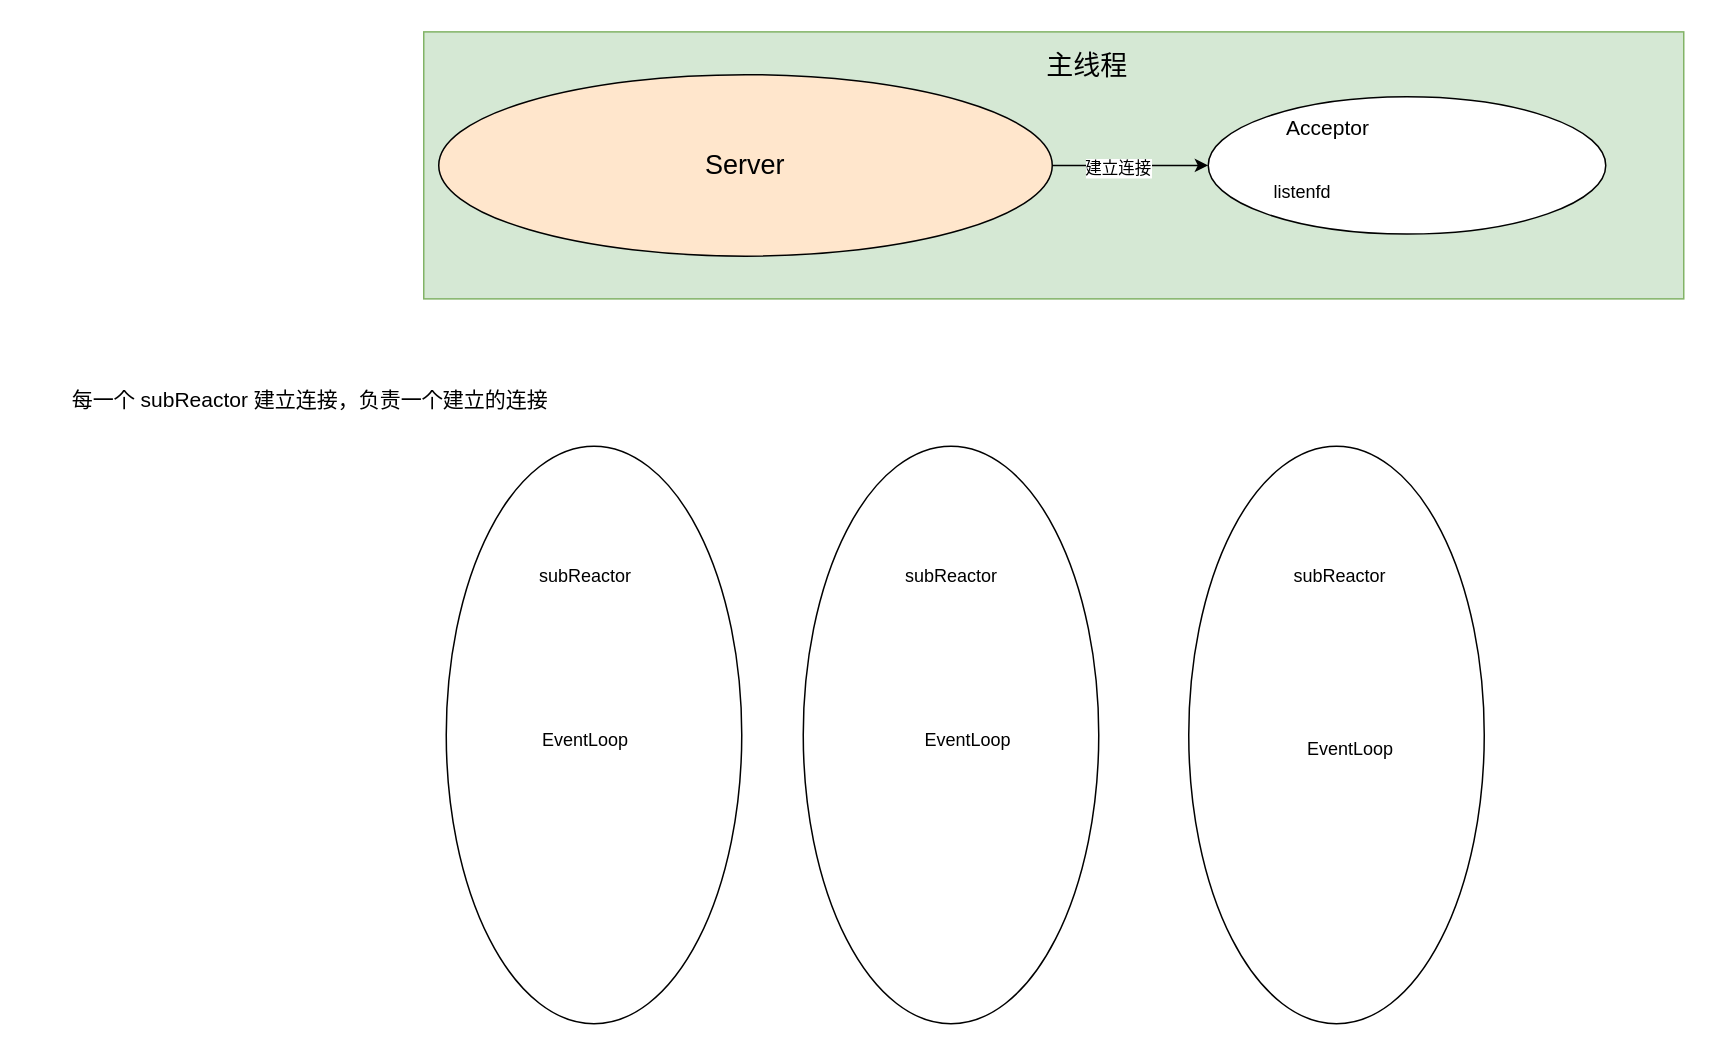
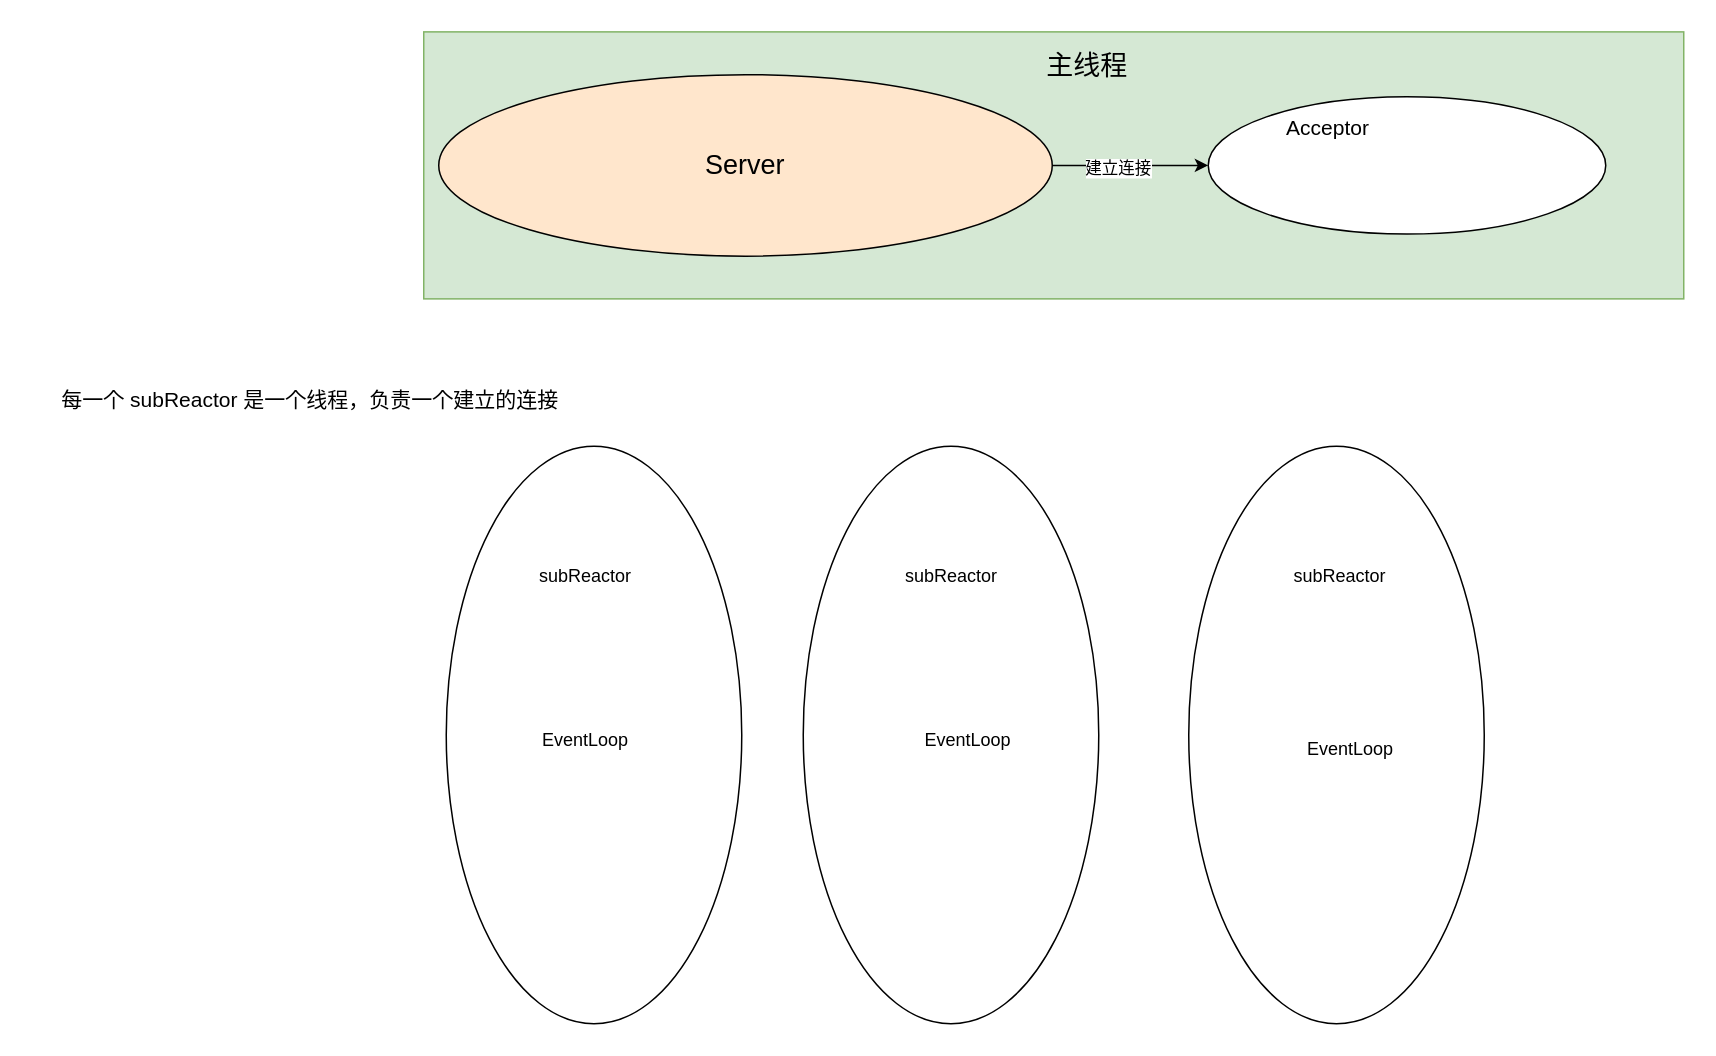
node "listenfd": removed
node "每一个 subReactor 建立连接，负责一个建立的连接": label "每一个 subReactor 建立连接，负责一个建立的连接" -> "每一个 subReactor 是一个线程，负责一个建立的连接"
